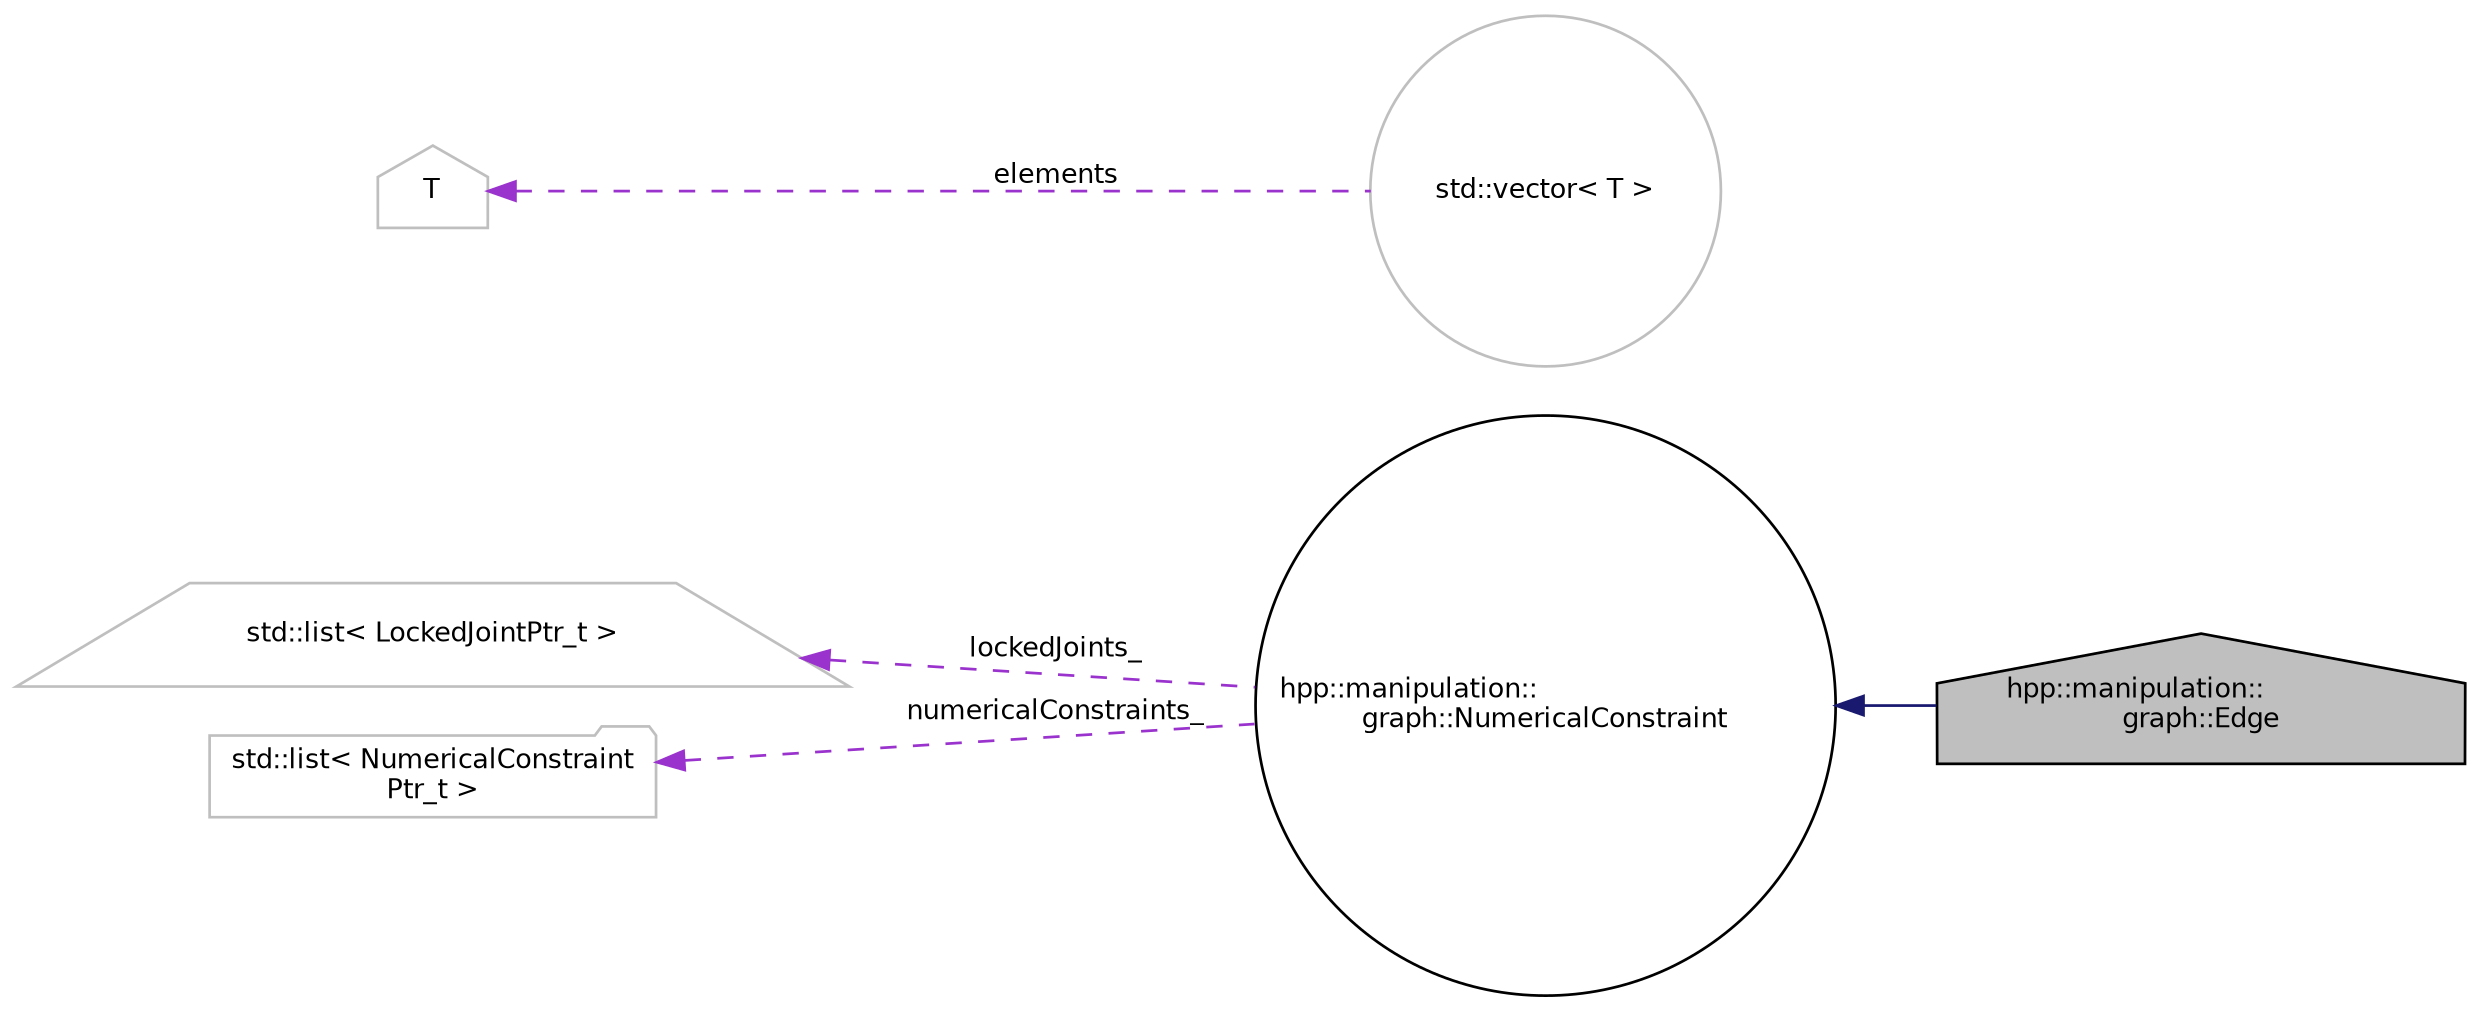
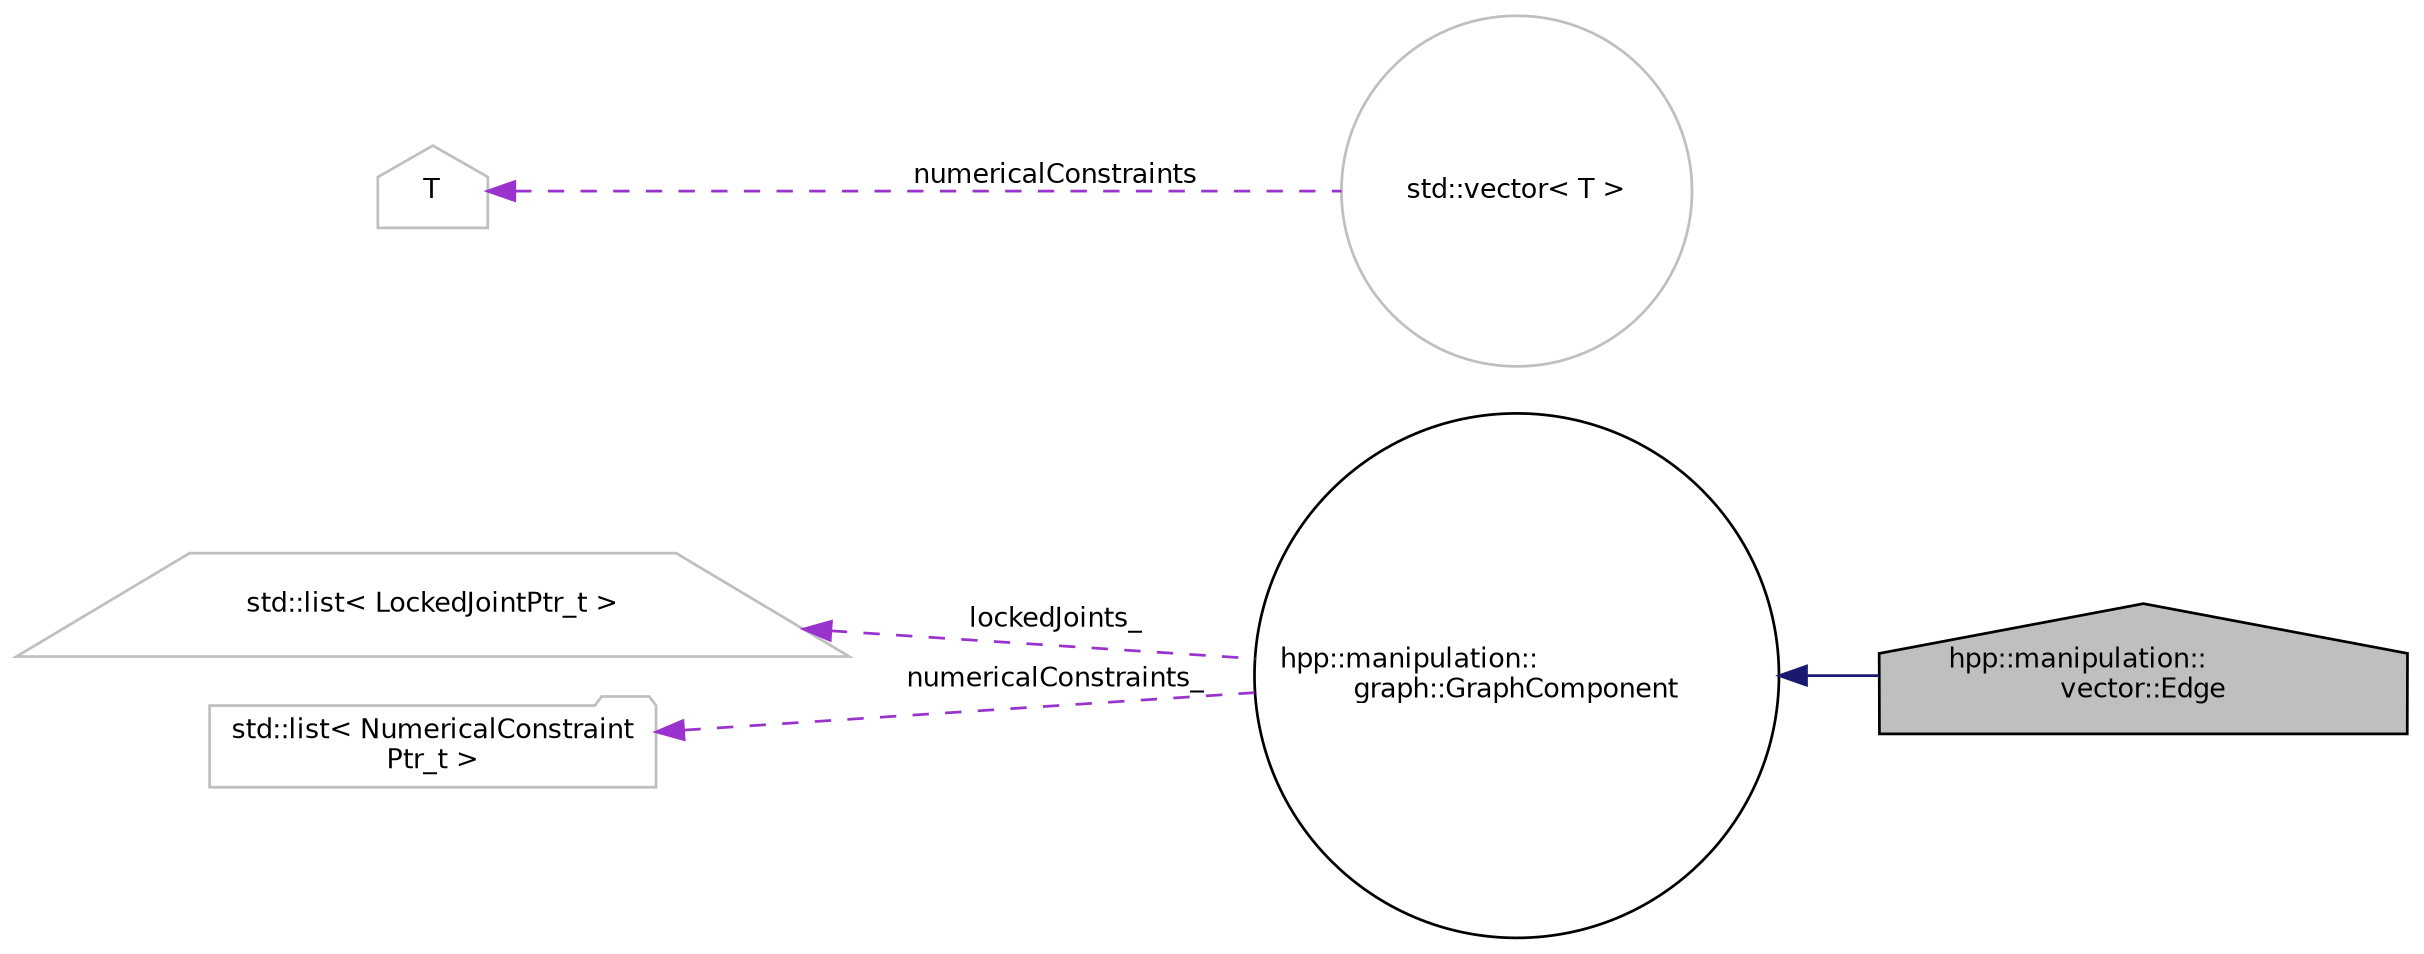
edge "std::vector< T >" -> "T": label " elements" -> " numericalConstraints"
node "hpp::manipulation:: graph::NumericalConstraint": label "hpp::manipulation:: graph::NumericalConstraint" -> "hpp::manipulation:: graph::GraphComponent"
node "hpp::manipulation:: graph::Edge": label "hpp::manipulation:: graph::Edge" -> "hpp::manipulation:: vector::Edge"
